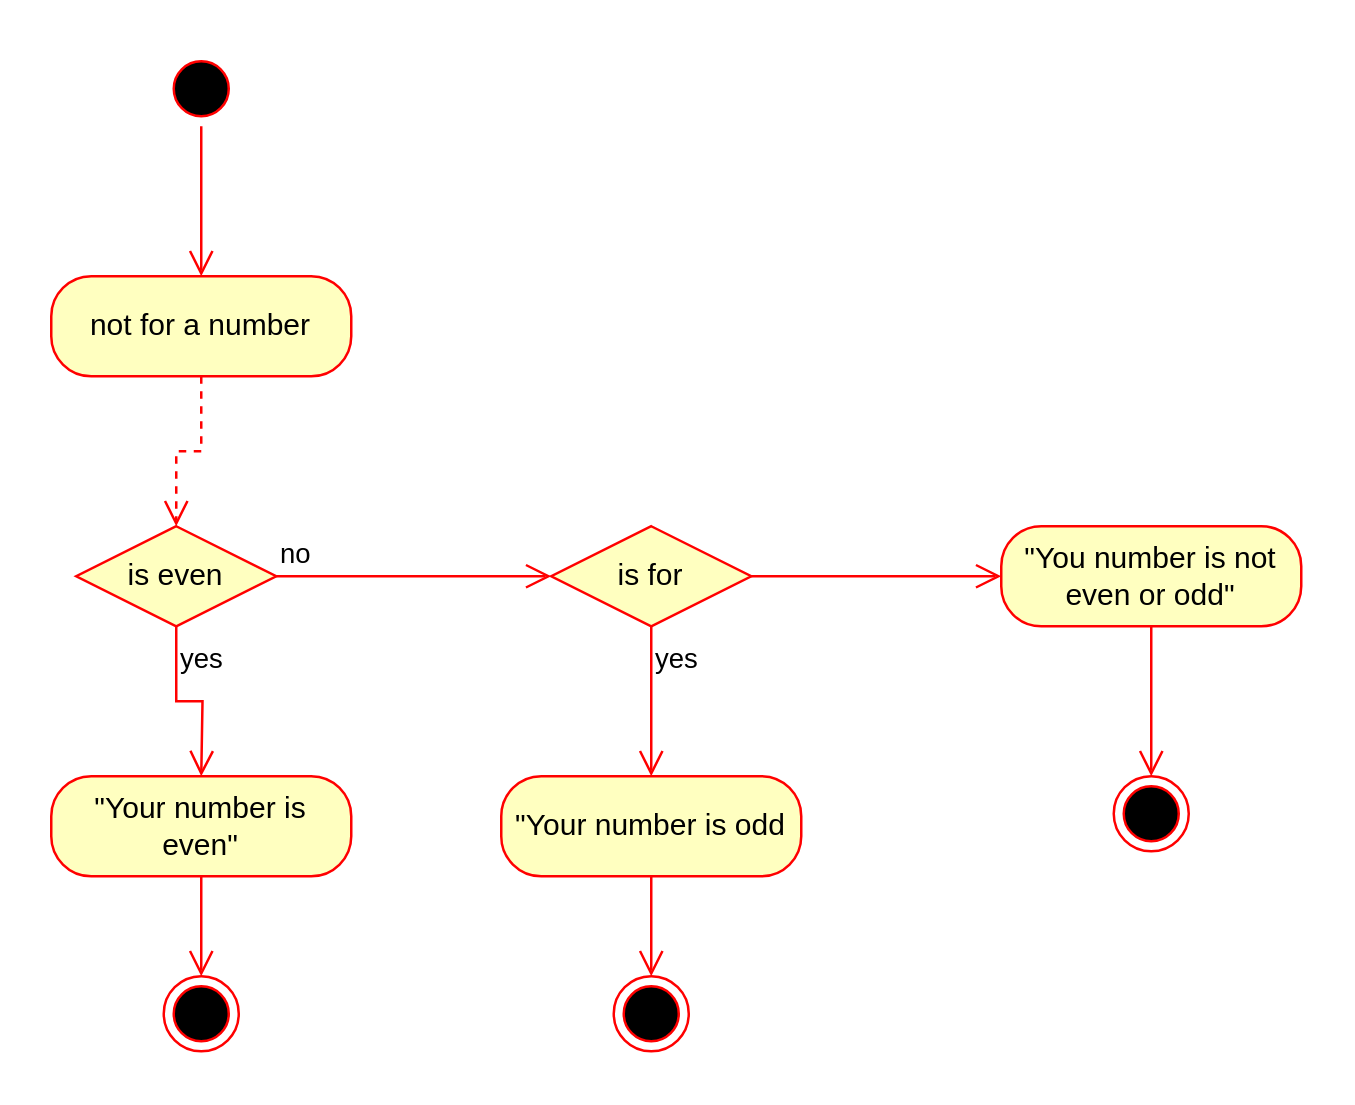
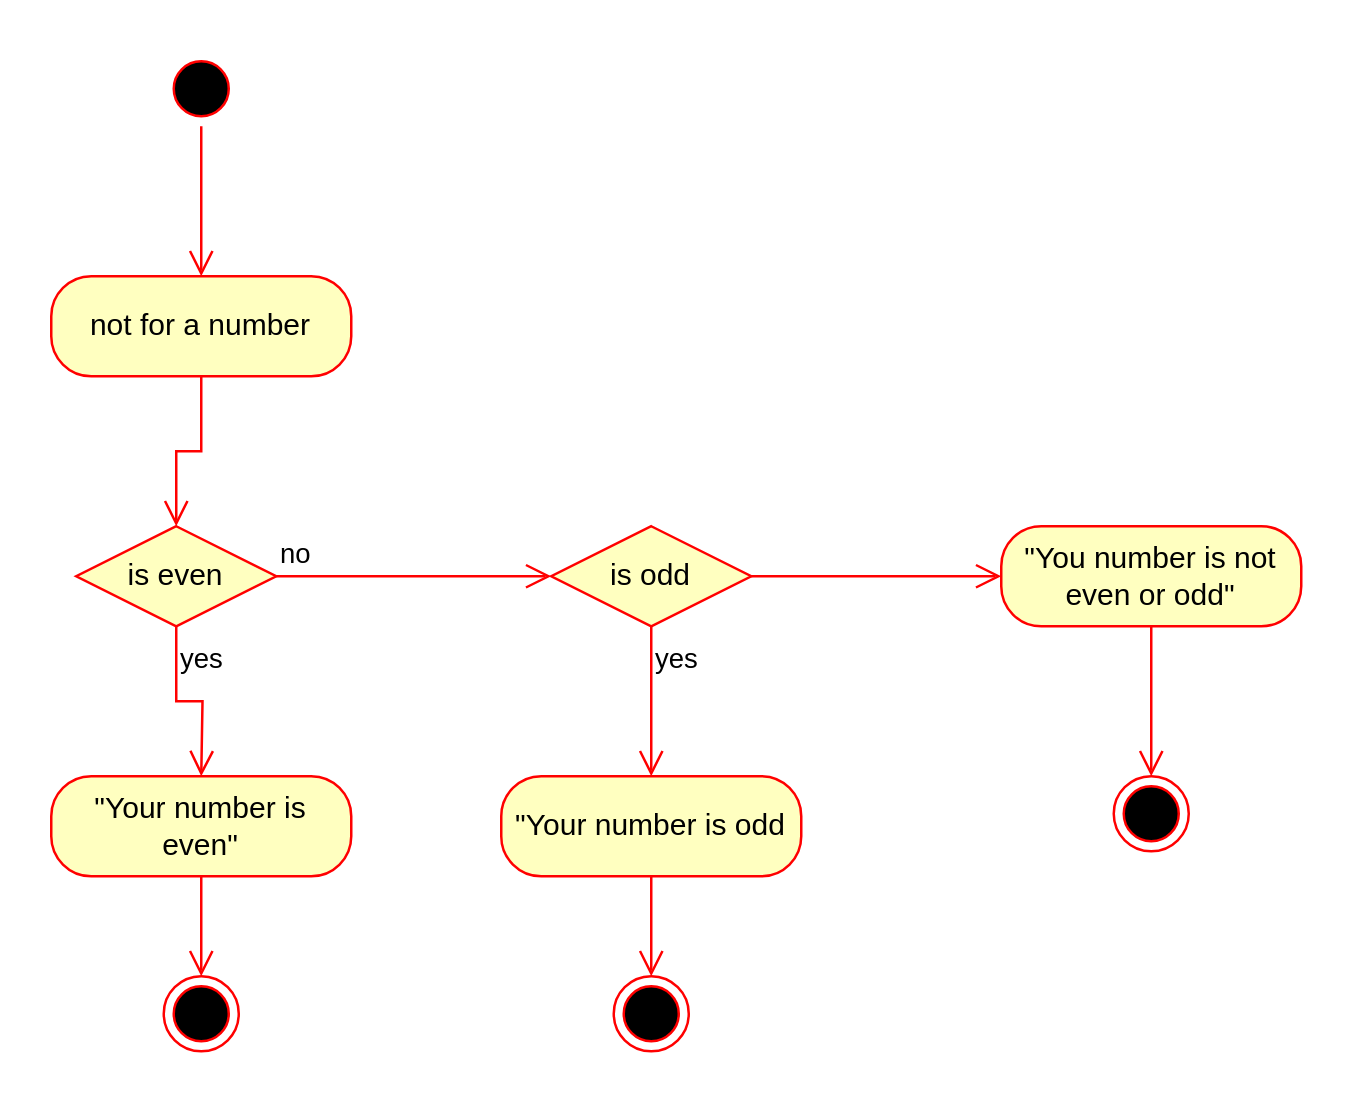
edge "not for a number" -> "is even": style dashed -> solid
node "is for": label "is for" -> "is odd"
